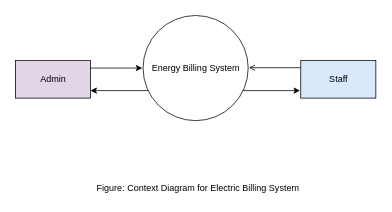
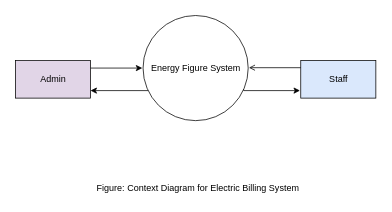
node "Energy Billing System": label "Energy Billing System" -> "Energy Figure System"
